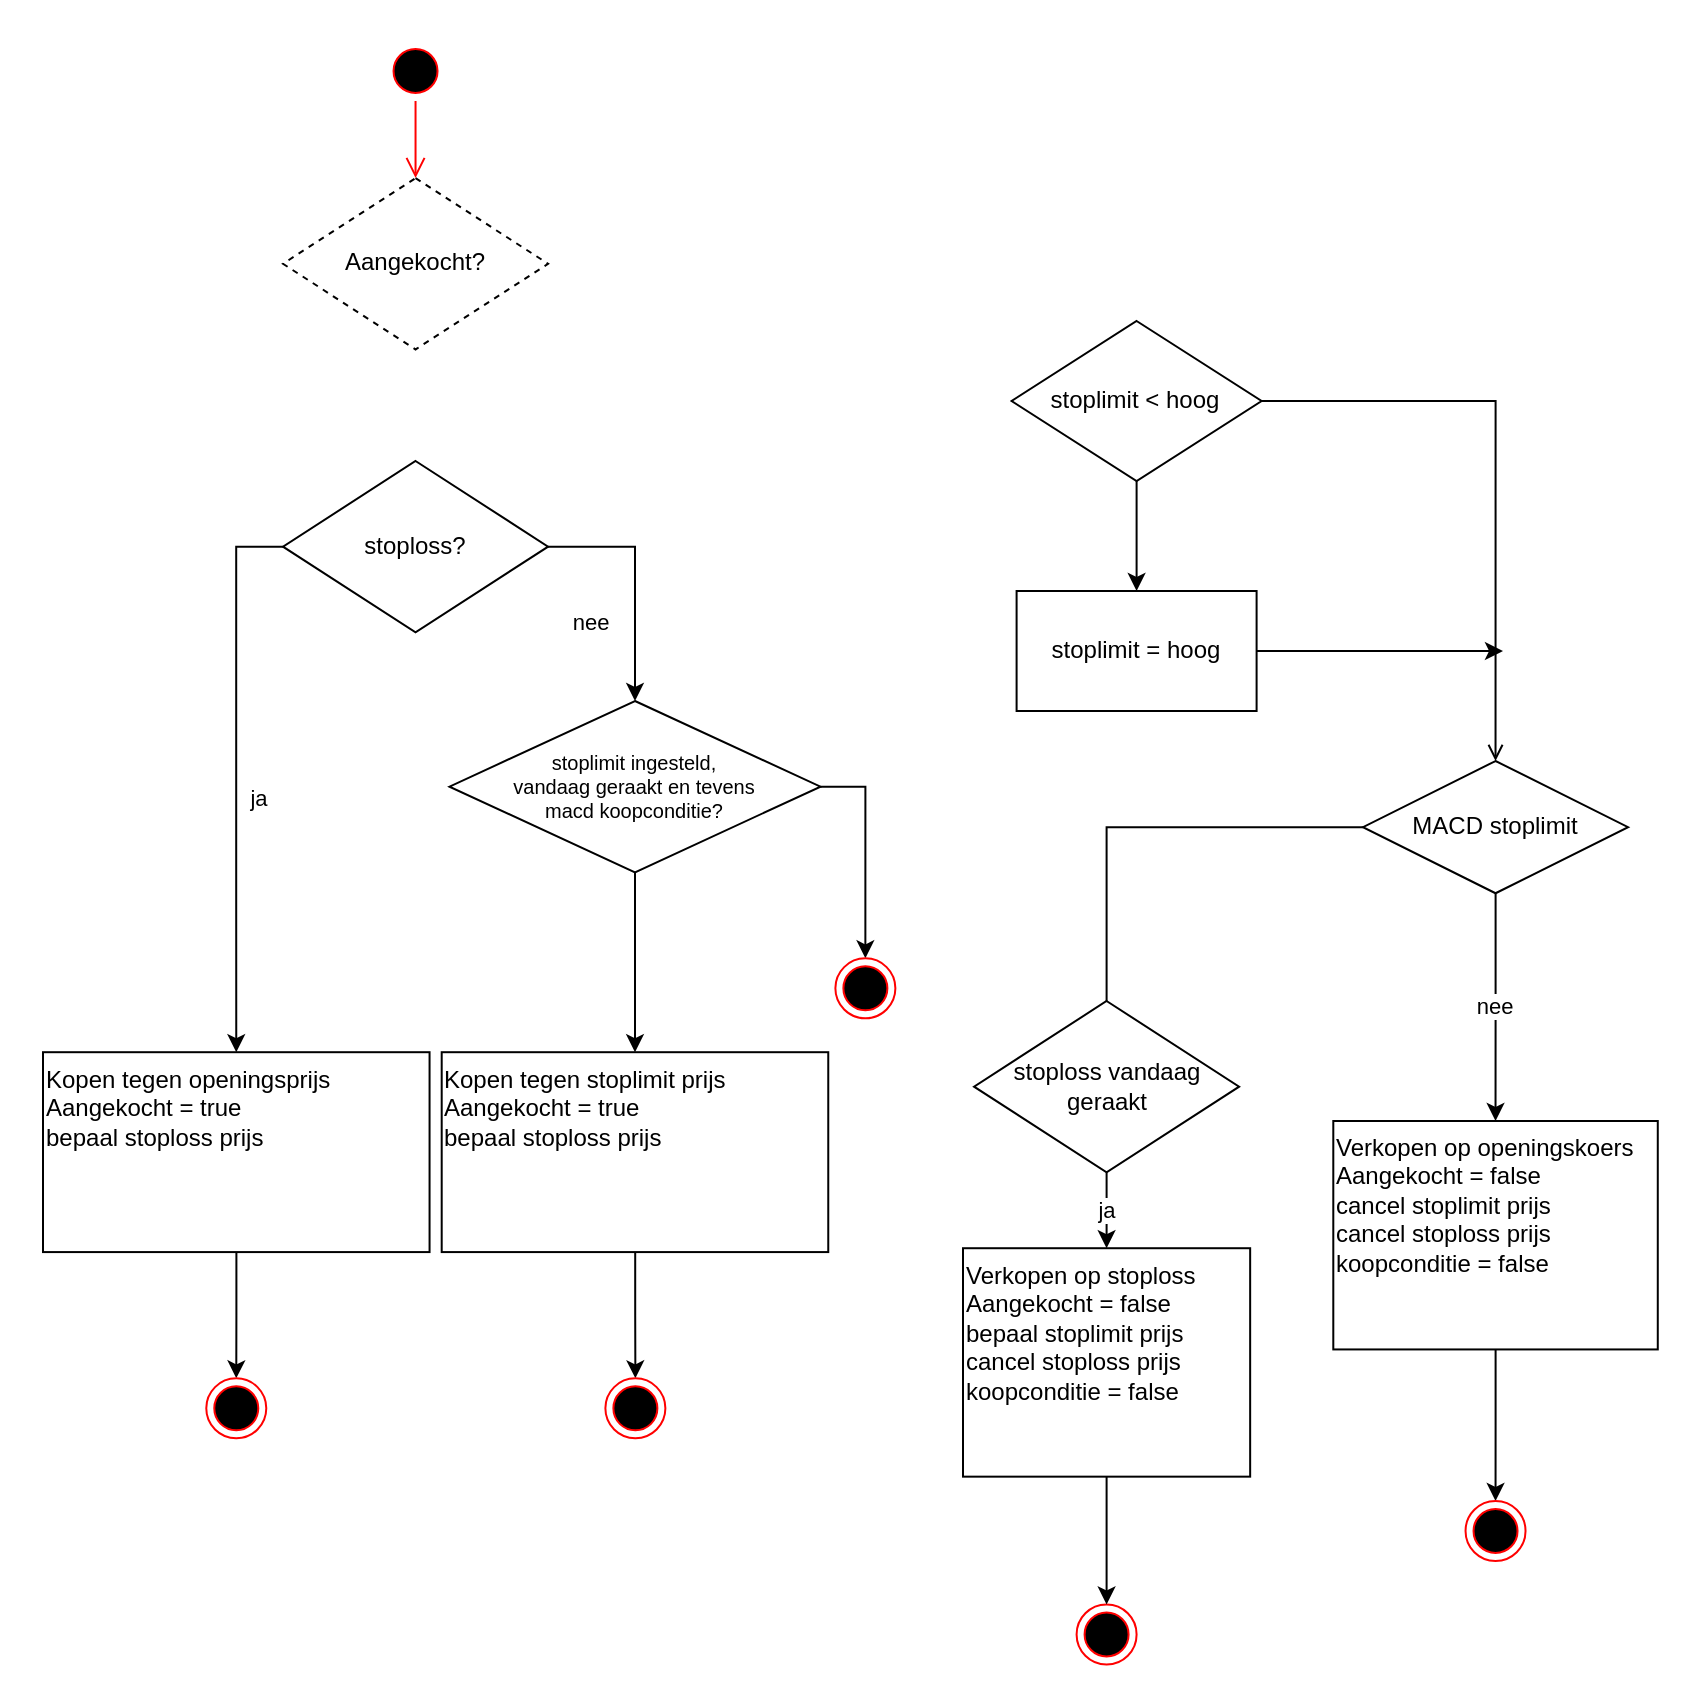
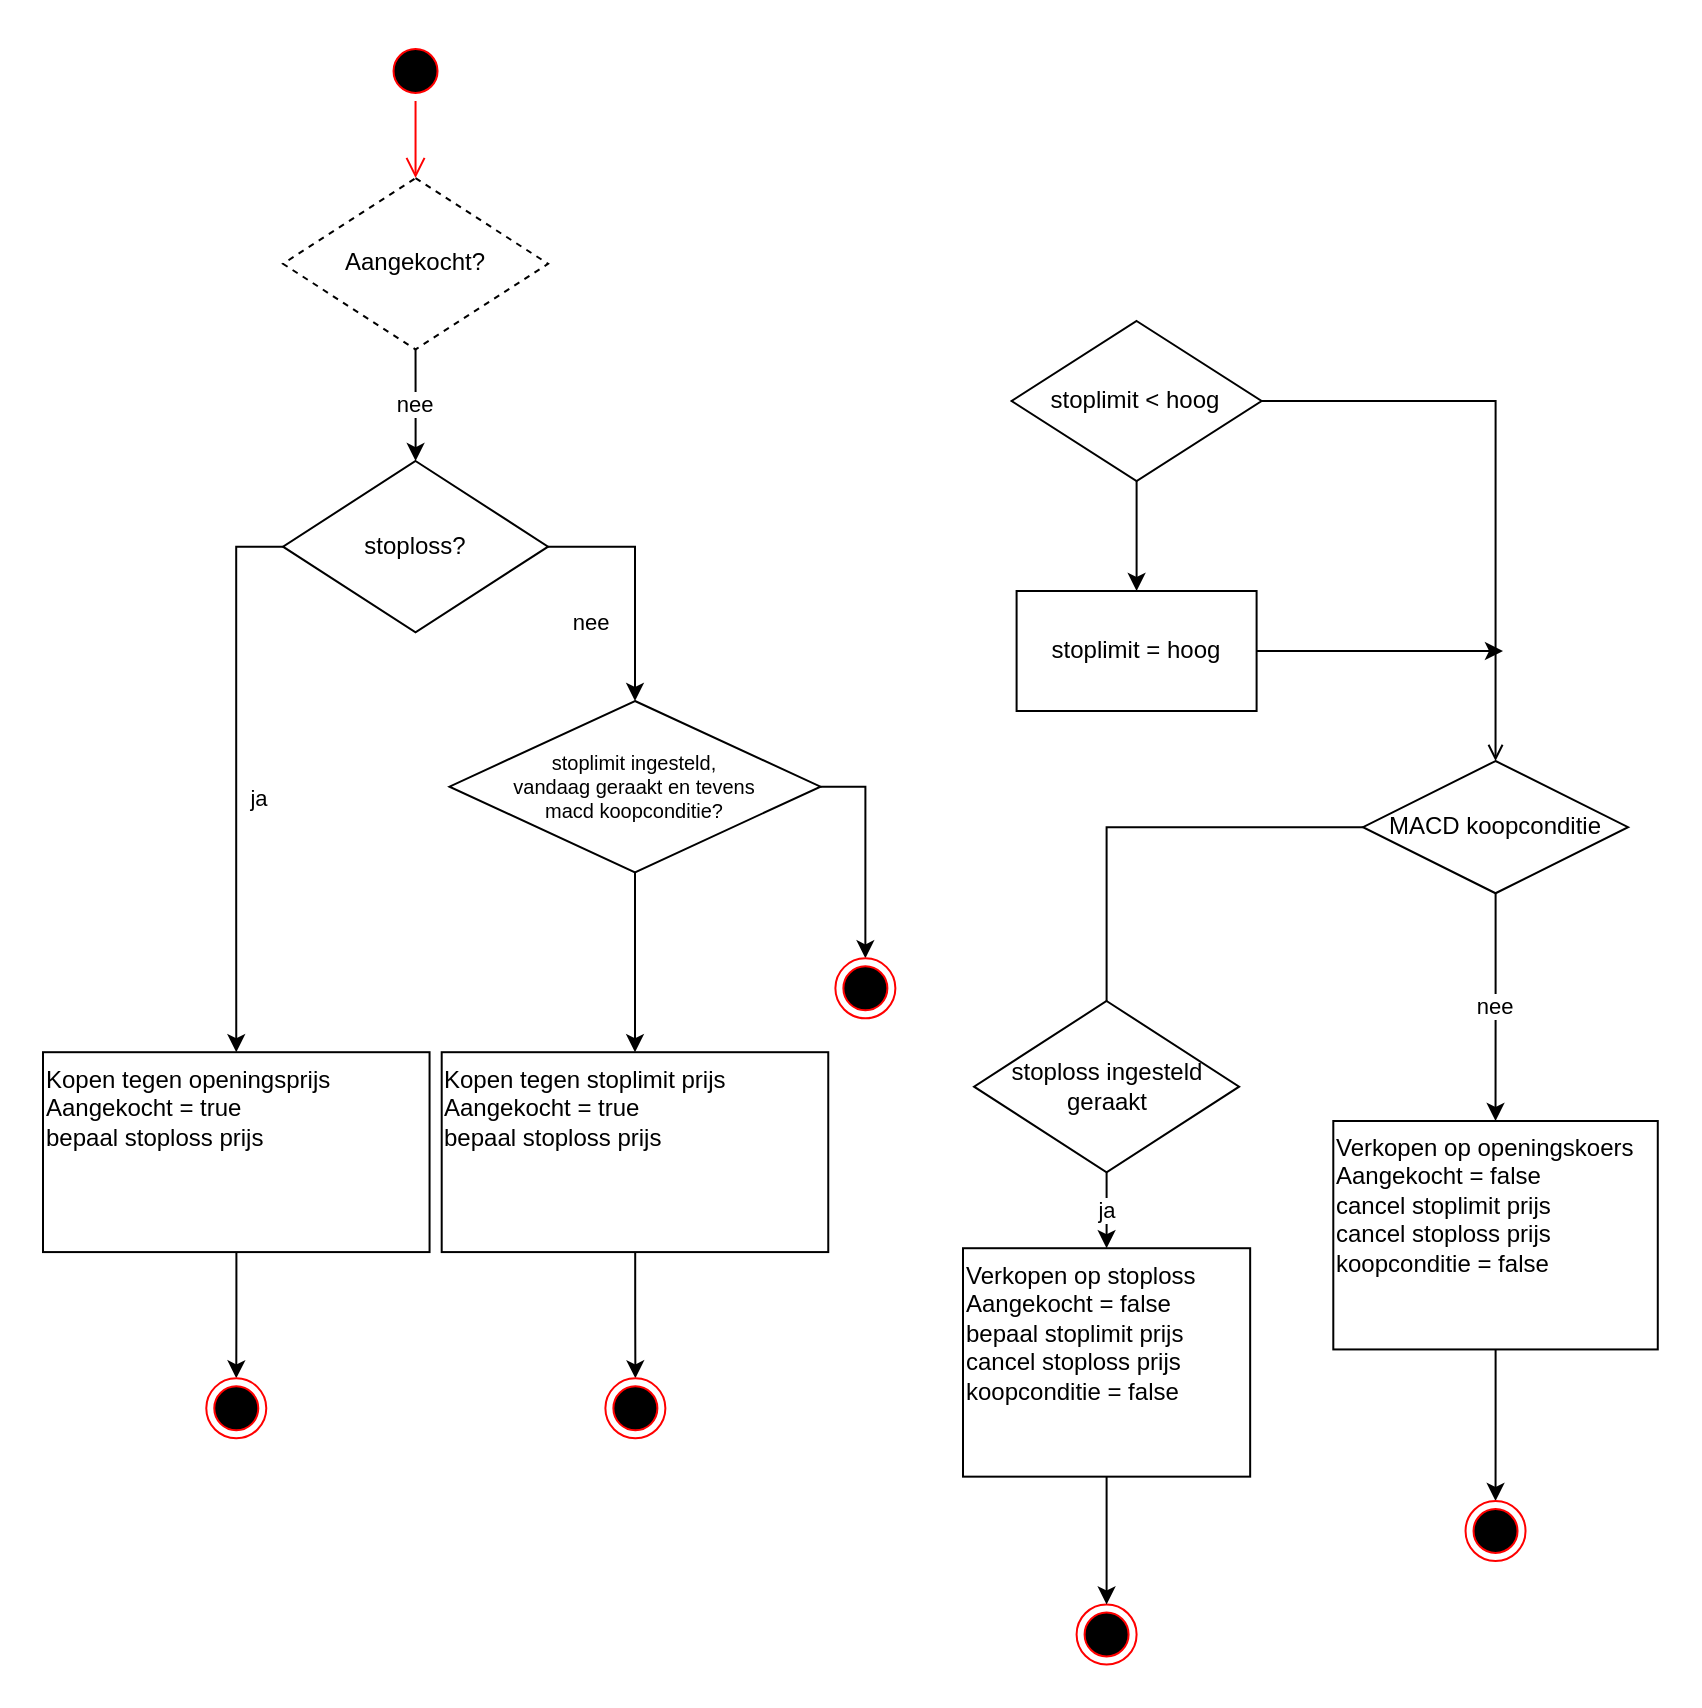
edge "Aangekocht?" -> "stoploss?": added, label "nee"
node "MACD stoplimit": label "MACD stoplimit" -> "MACD koopconditie"
node "stoploss vandaag geraakt": label "stoploss vandaag geraakt" -> "stoploss ingesteld geraakt"
